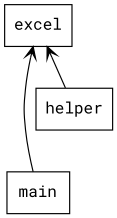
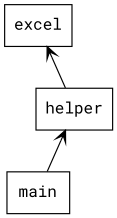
edge "main" -> "excel": now "main" -> "helper"
